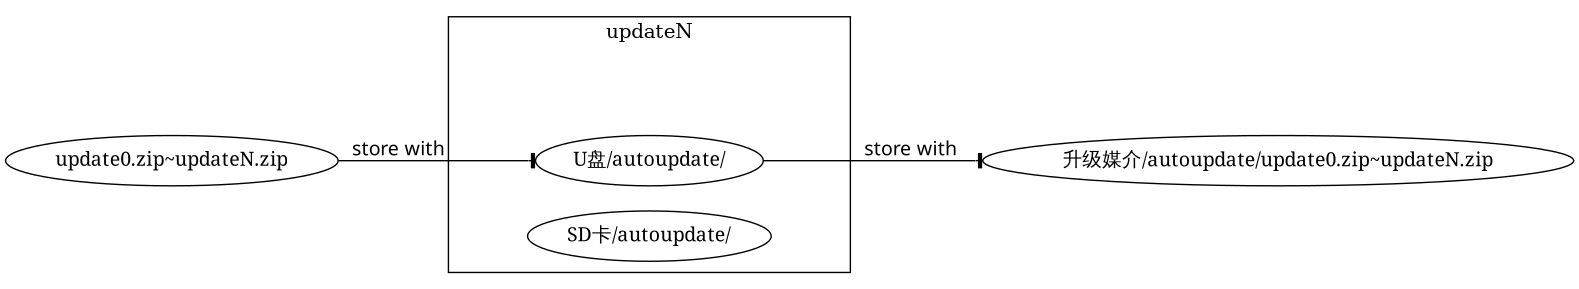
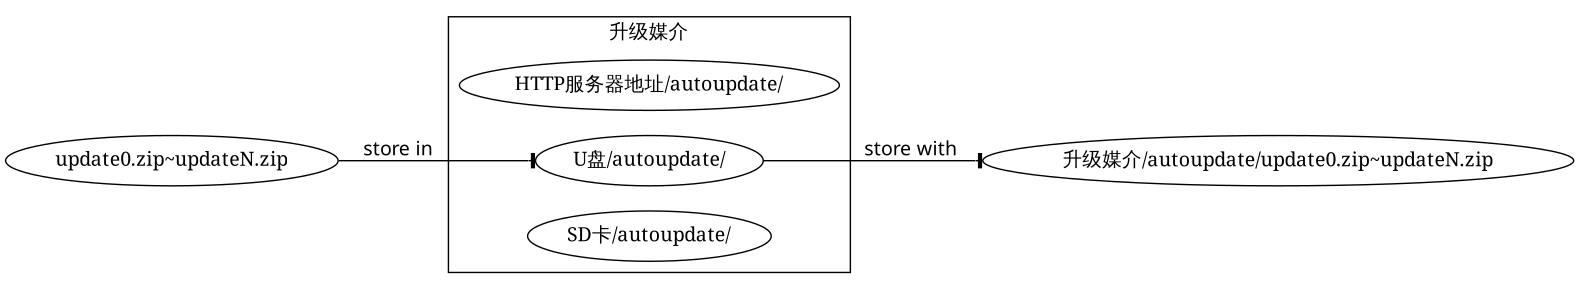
cluster "updateN": label "updateN" -> "升级媒介"
node "HTTP服务器地址/autoupdate/": added
edge "update0.zip~updateN.zip" -> "U盘/autoupdate/": label "store with" -> "store in"
